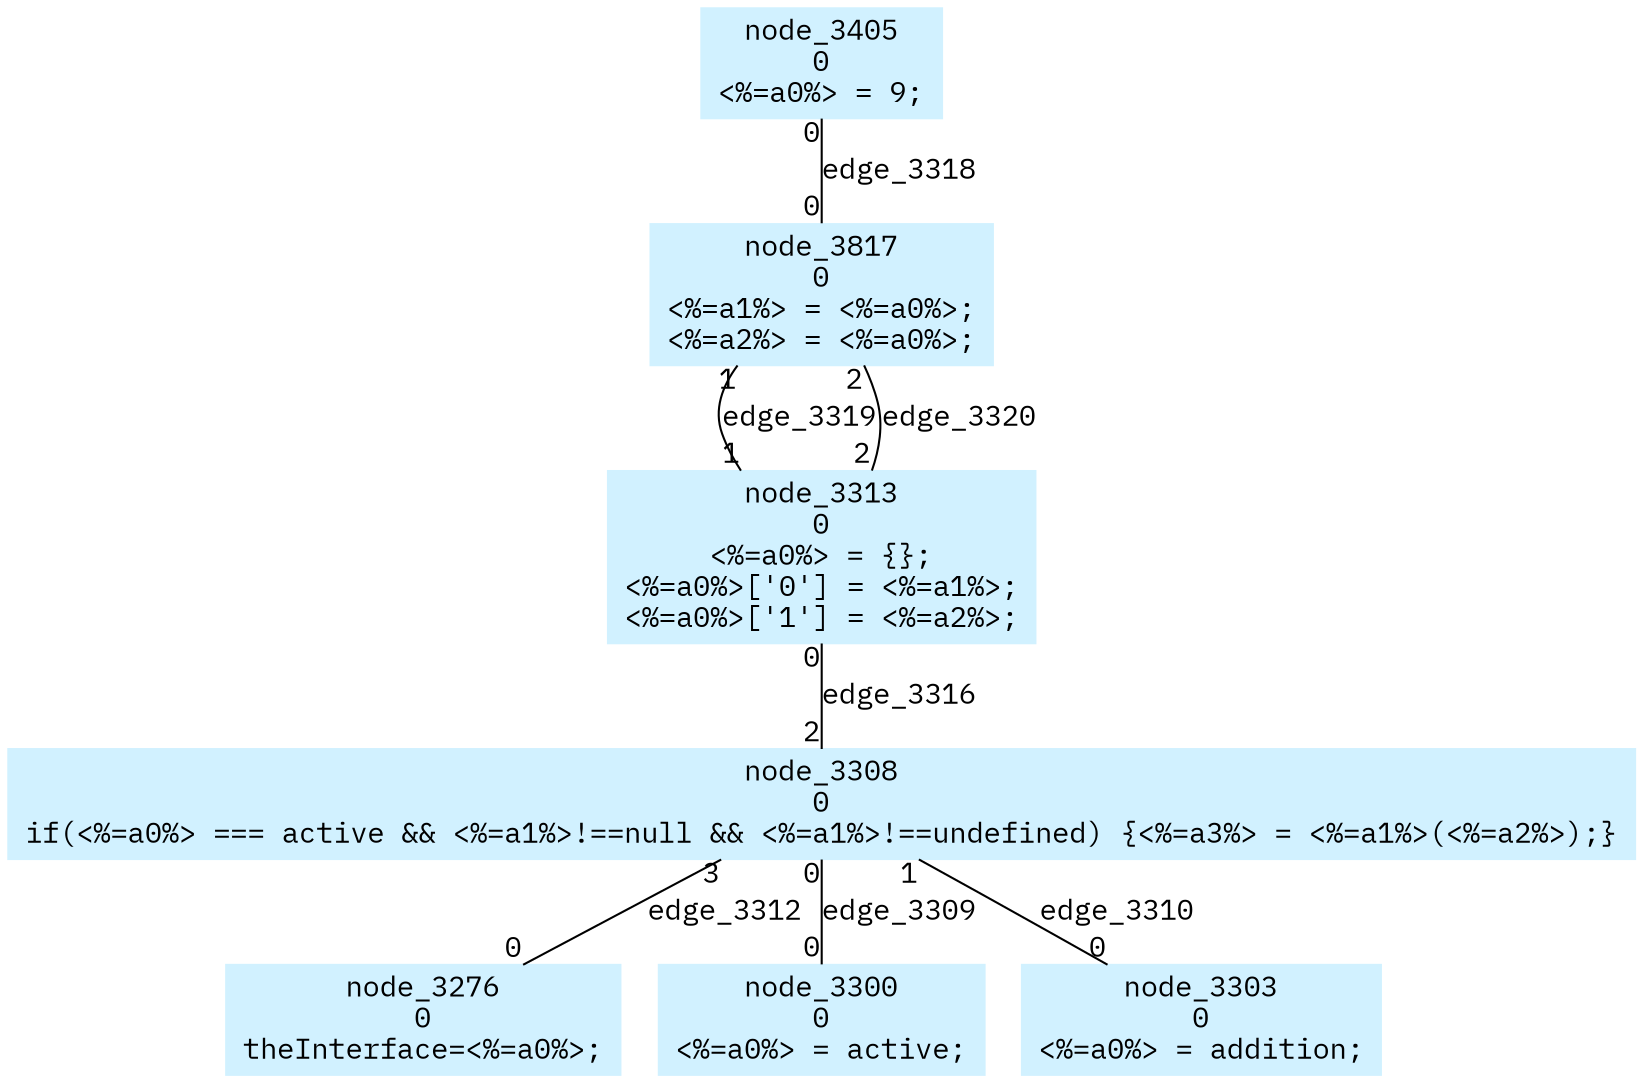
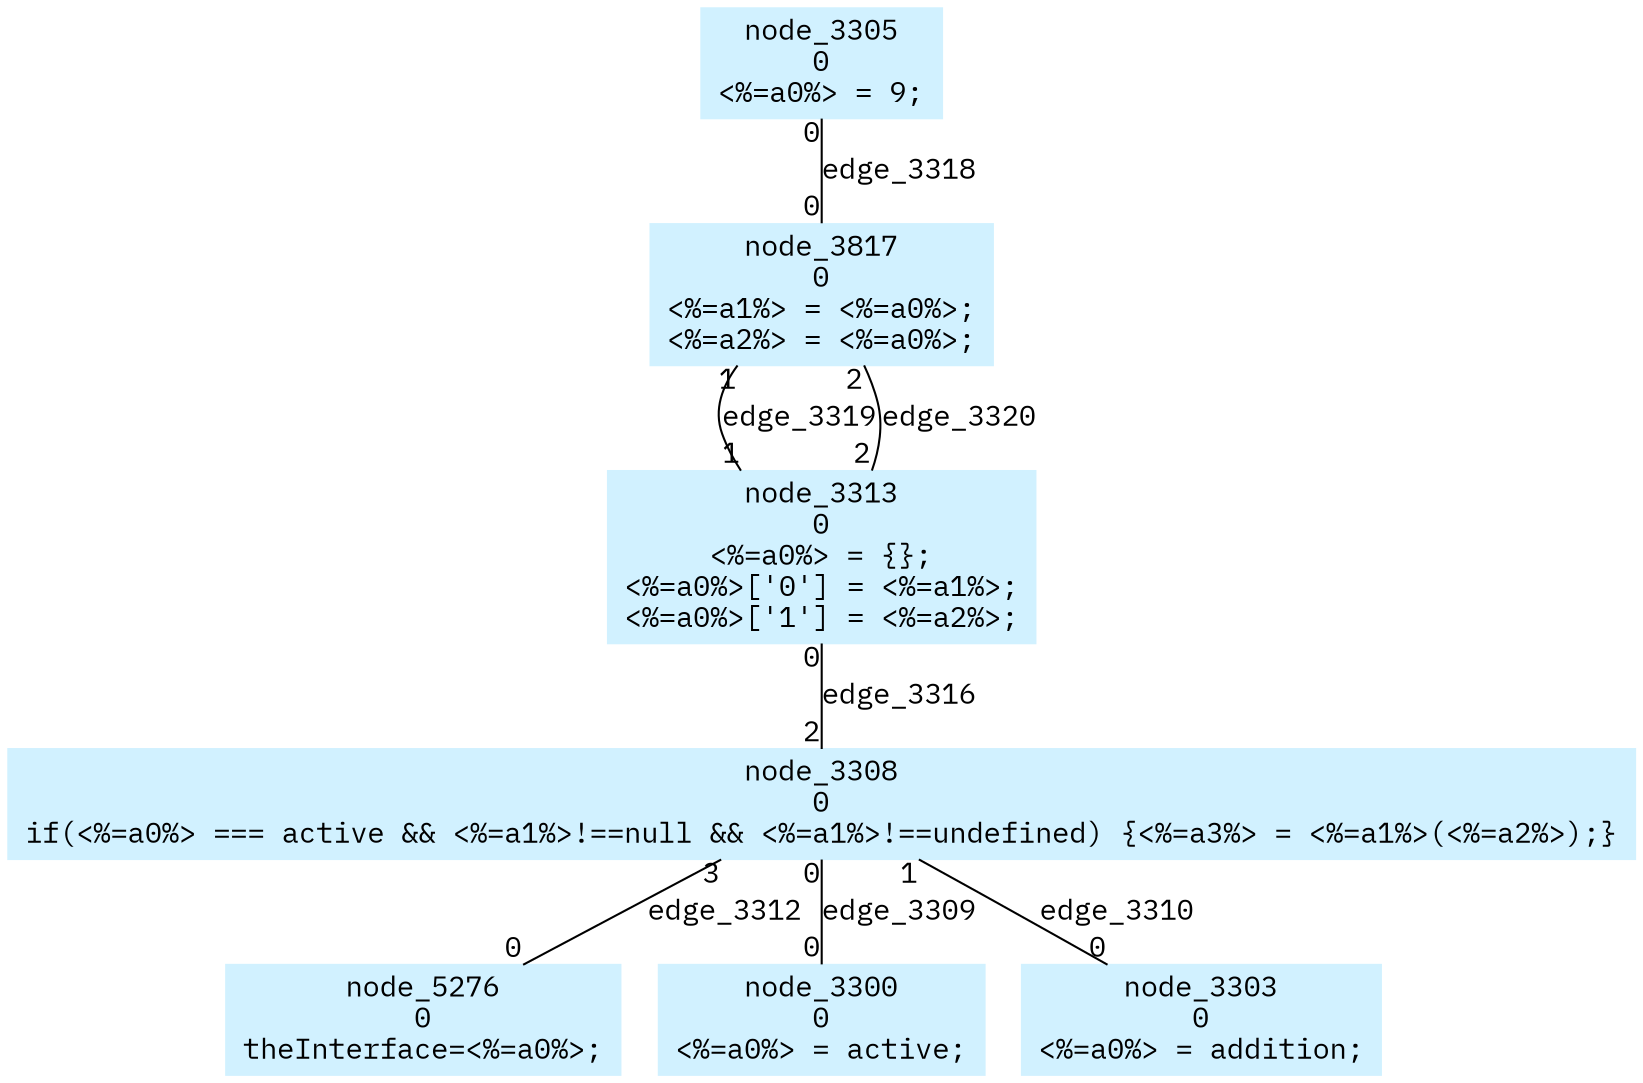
node "node_3405 0 <%=a0%> = 9;": label "node_3405 0 <%=a0%> = 9;" -> "node_3305 0 <%=a0%> = 9;"
node "node_3276 0 theInterface=<%=a0%>;": label "node_3276 0 theInterface=<%=a0%>;" -> "node_5276 0 theInterface=<%=a0%>;"
